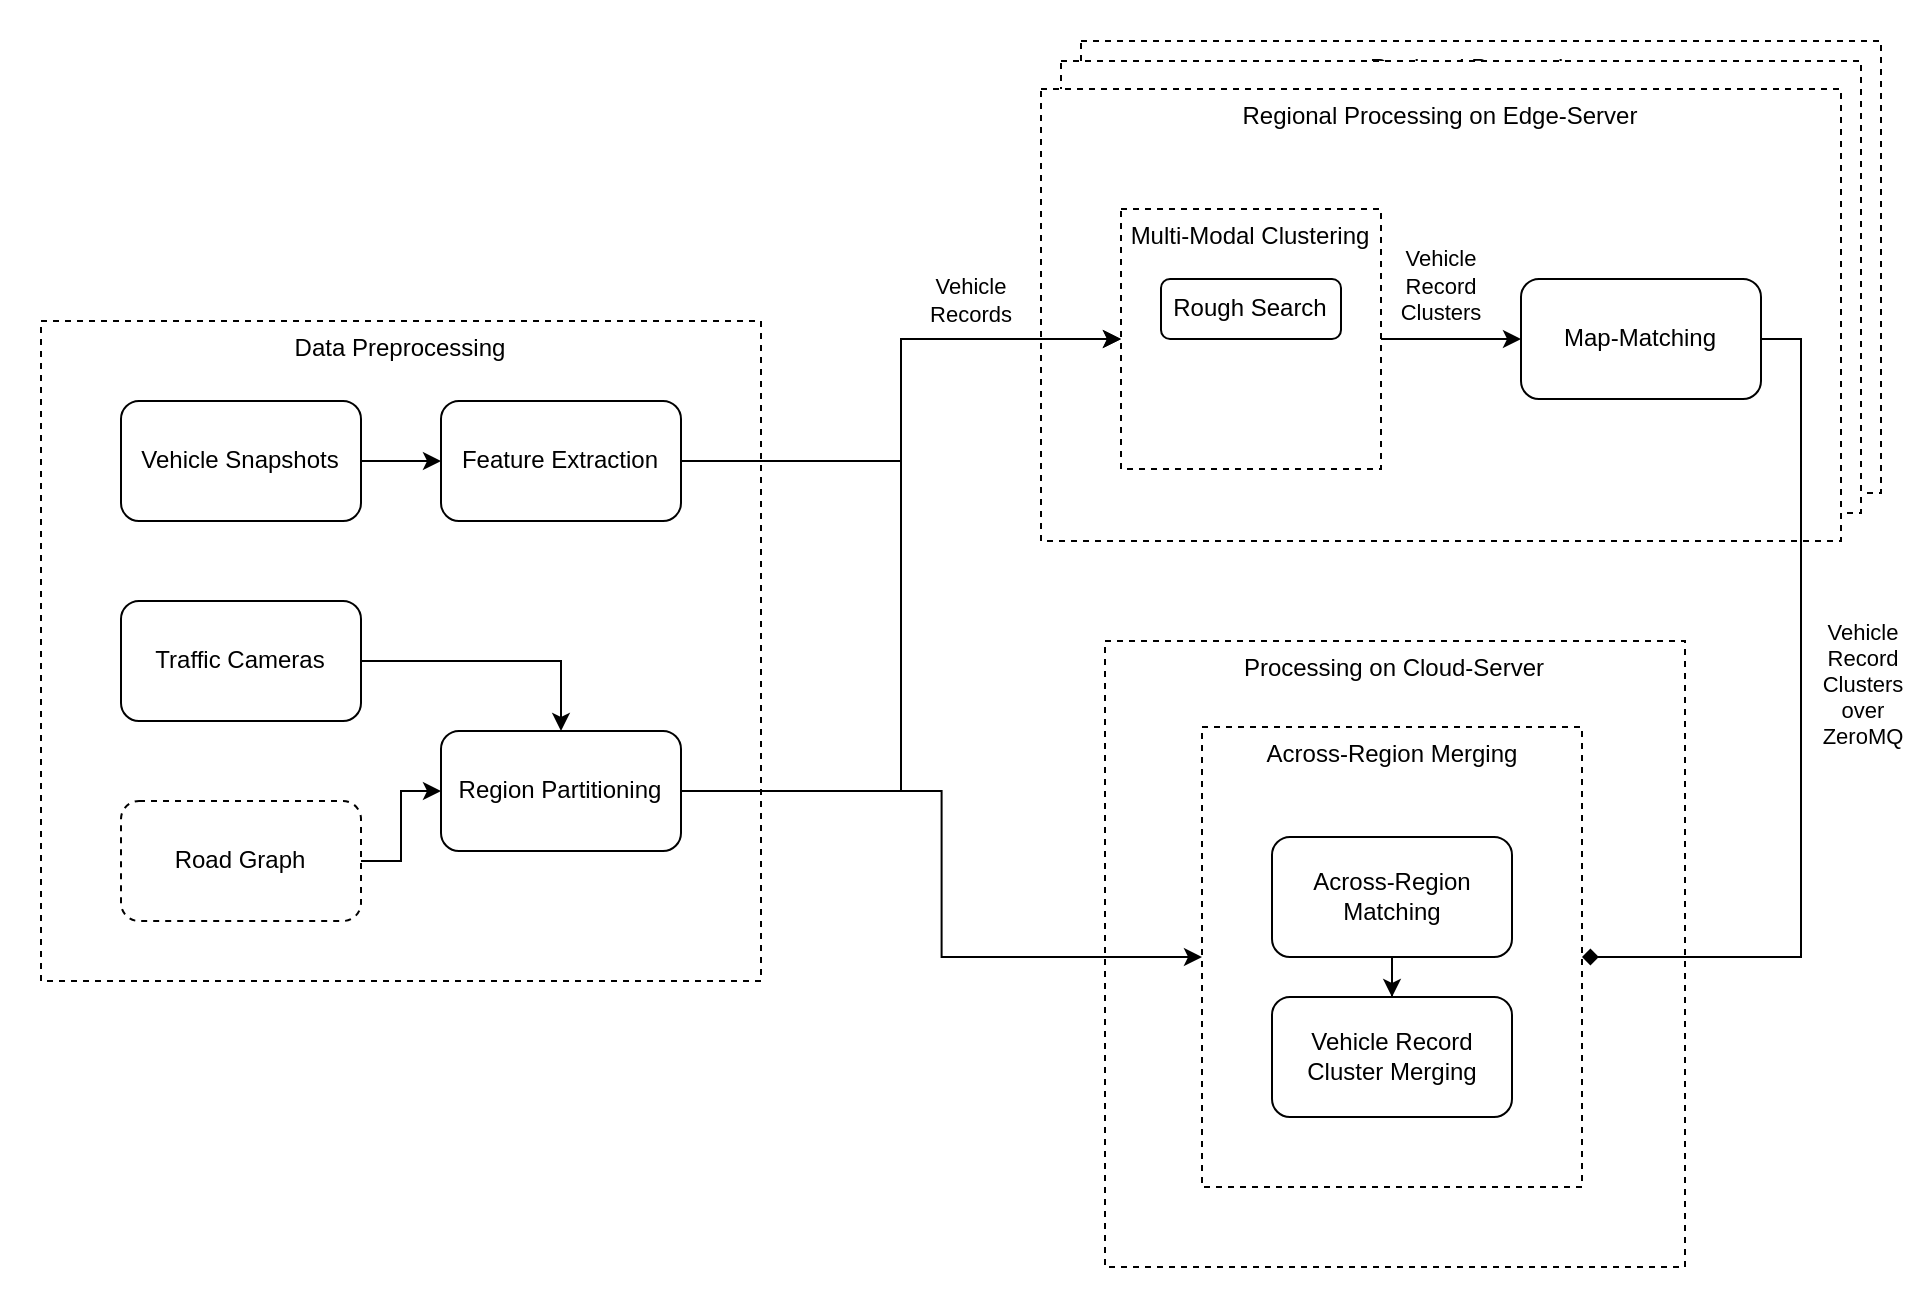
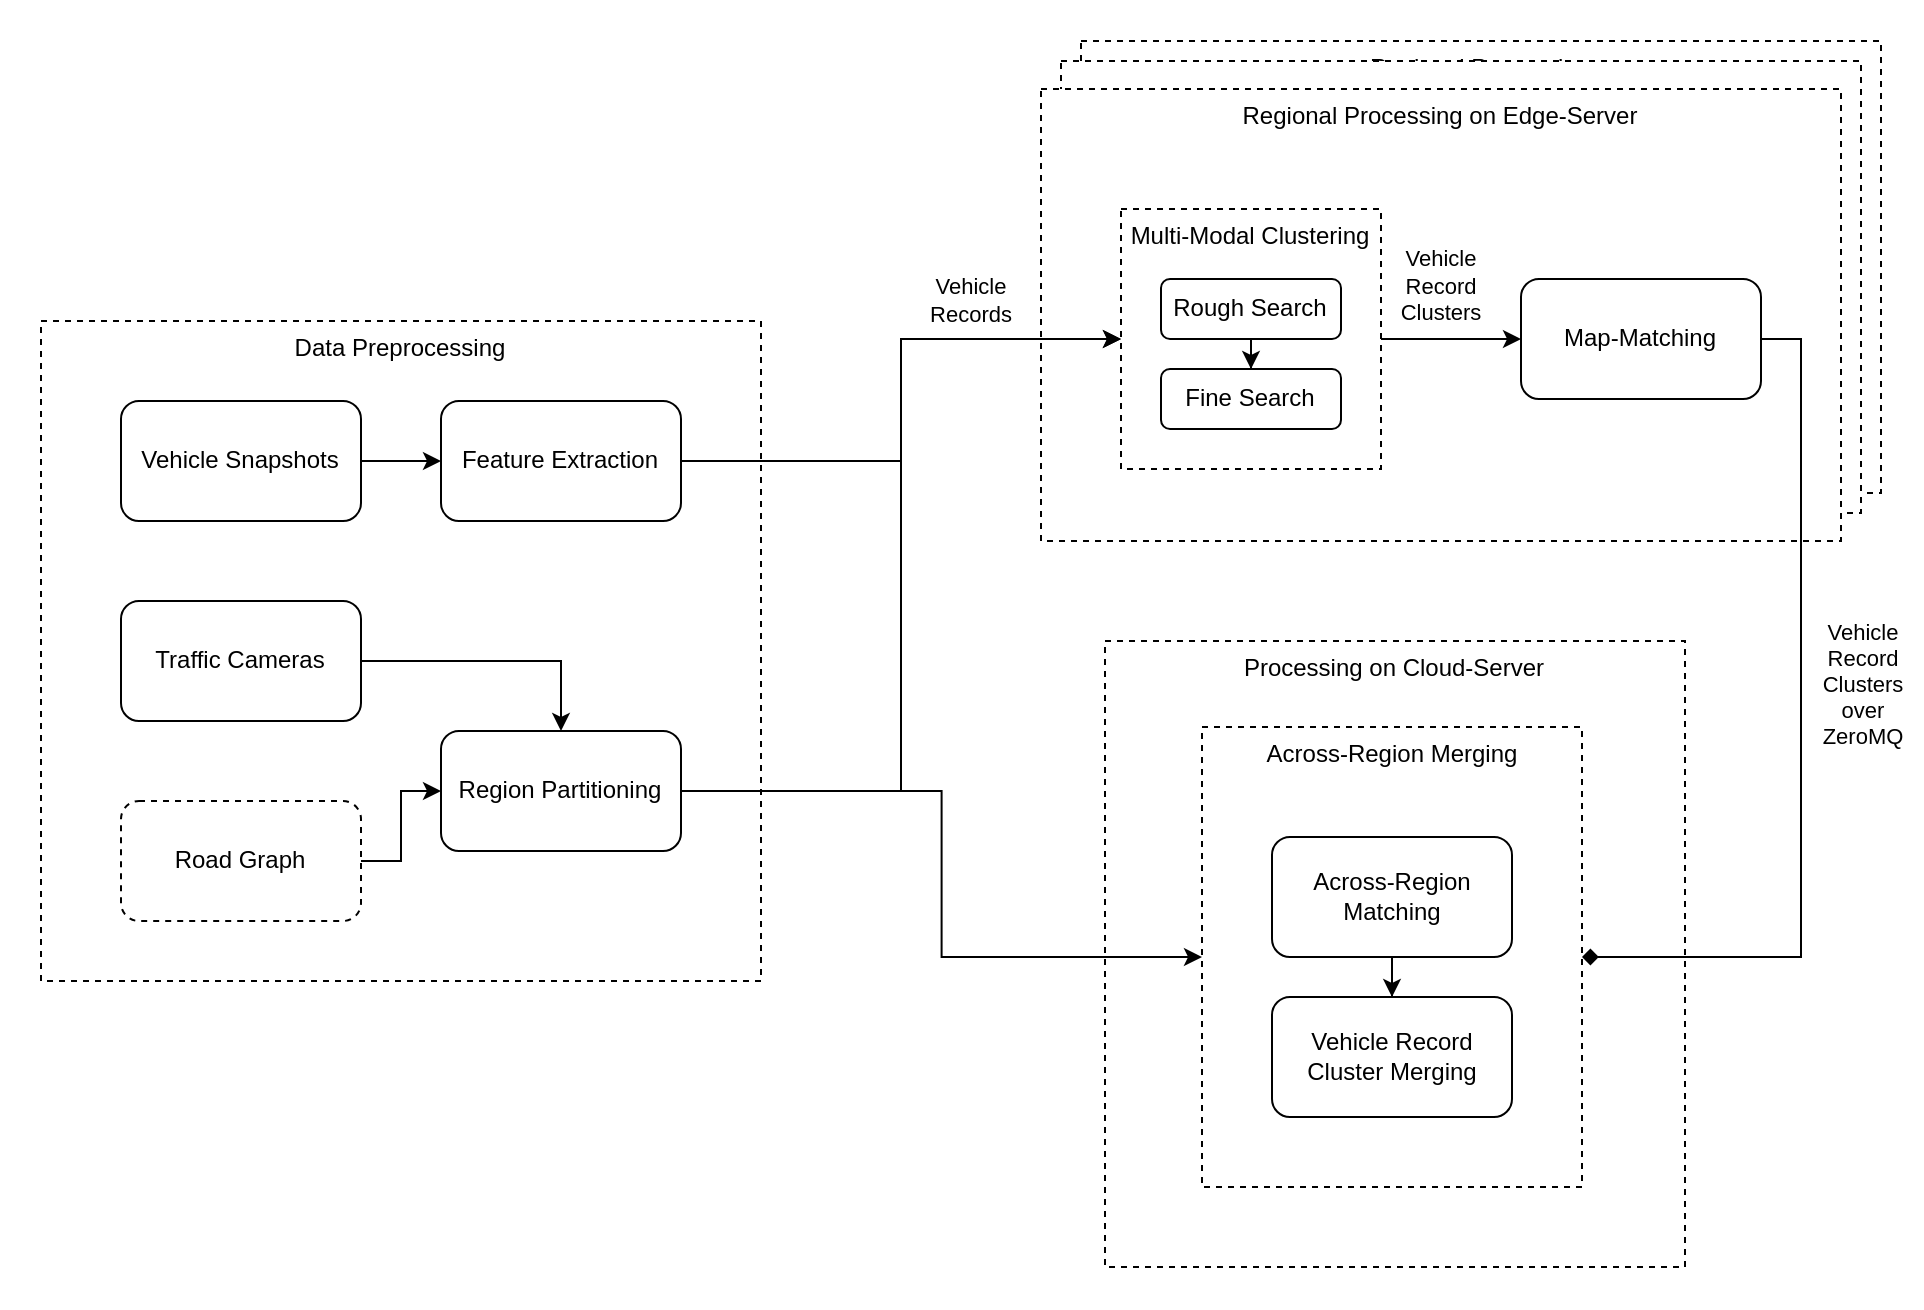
edge "Rough Search" -> "Fine Search": added
node "Fine Search": added
